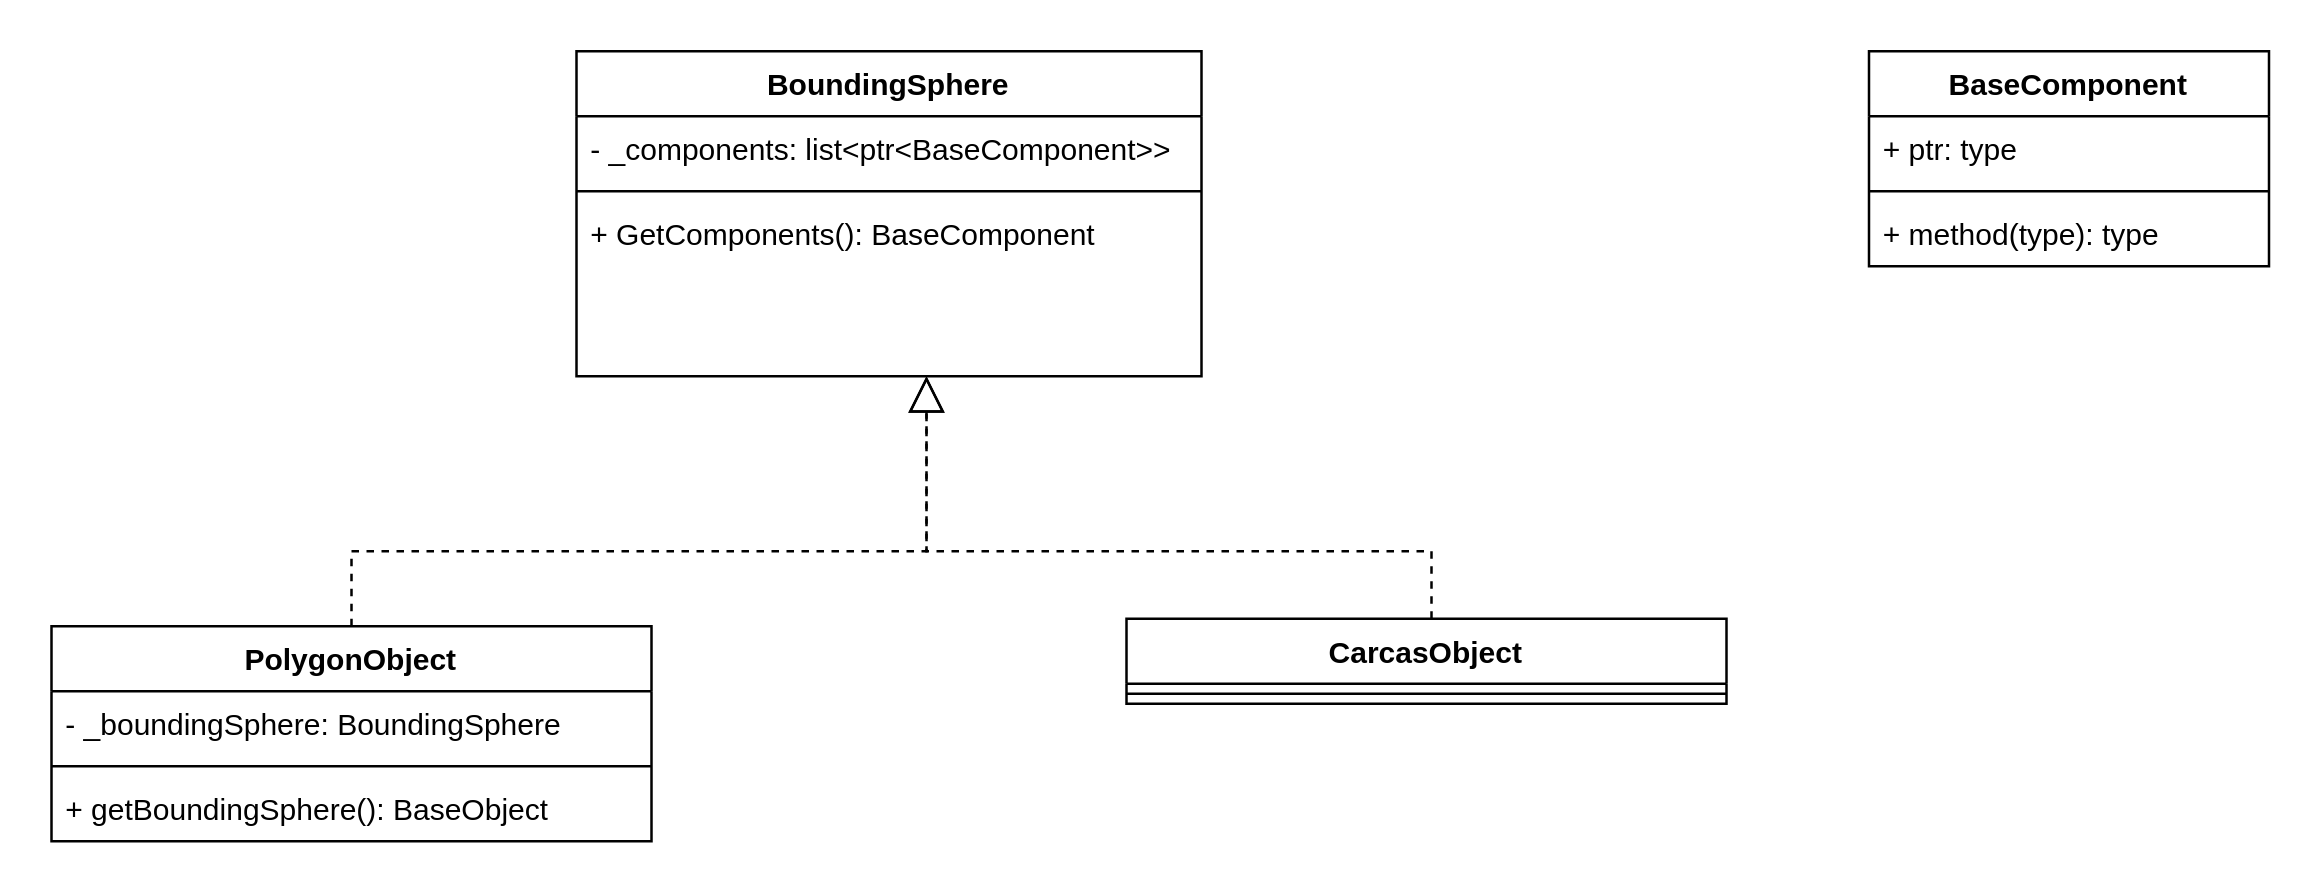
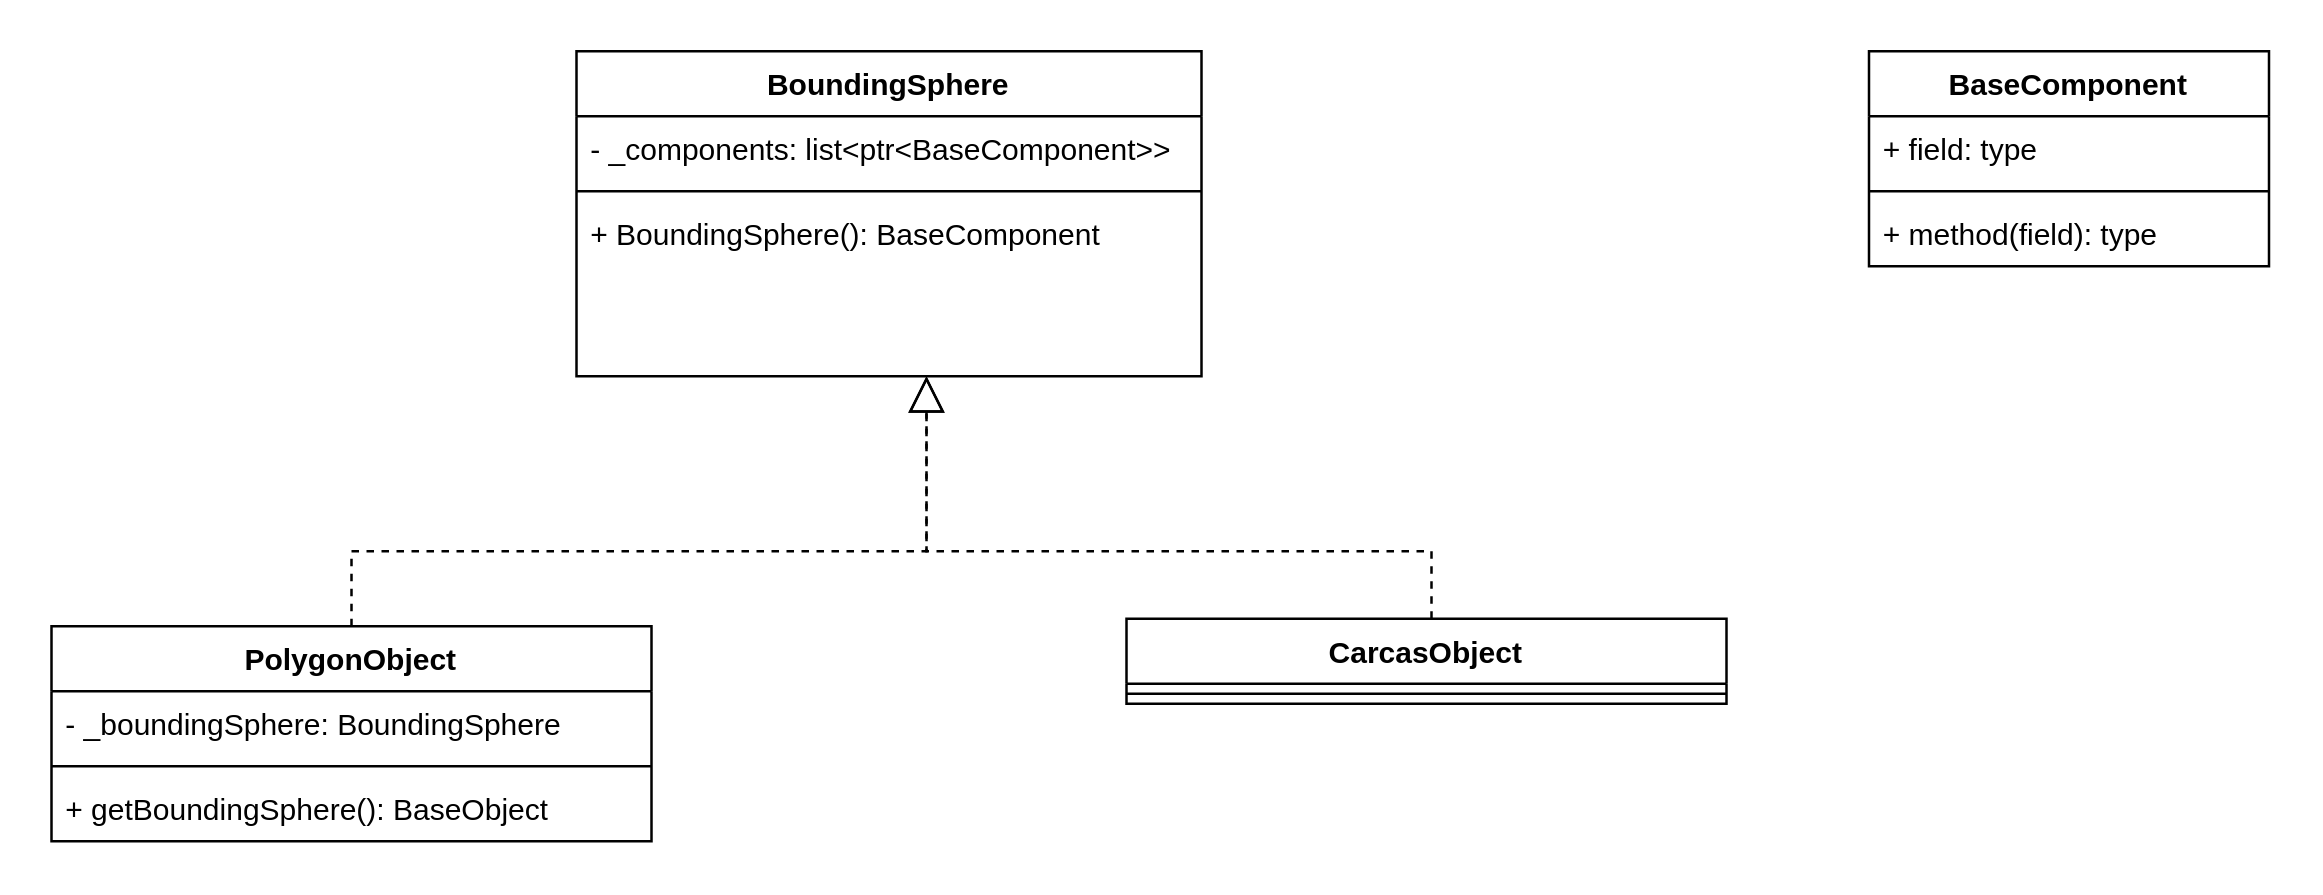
node "+ ptr: type": label "+ ptr: type" -> "+ field: type"
node "+ GetComponents(): BaseComponent": label "+ GetComponents(): BaseComponent" -> "+ BoundingSphere(): BaseComponent"
node "+ method(type): type": label "+ method(type): type" -> "+ method(field): type"
